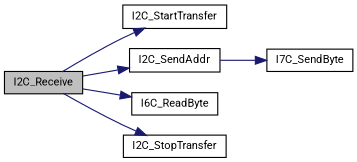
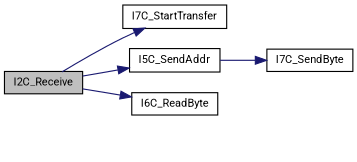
node "I2C_StartTransfer": label "I2C_StartTransfer" -> "I7C_StartTransfer"
node "I2C_SendAddr": label "I2C_SendAddr" -> "I5C_SendAddr"
node "I2C_StopTransfer": removed
